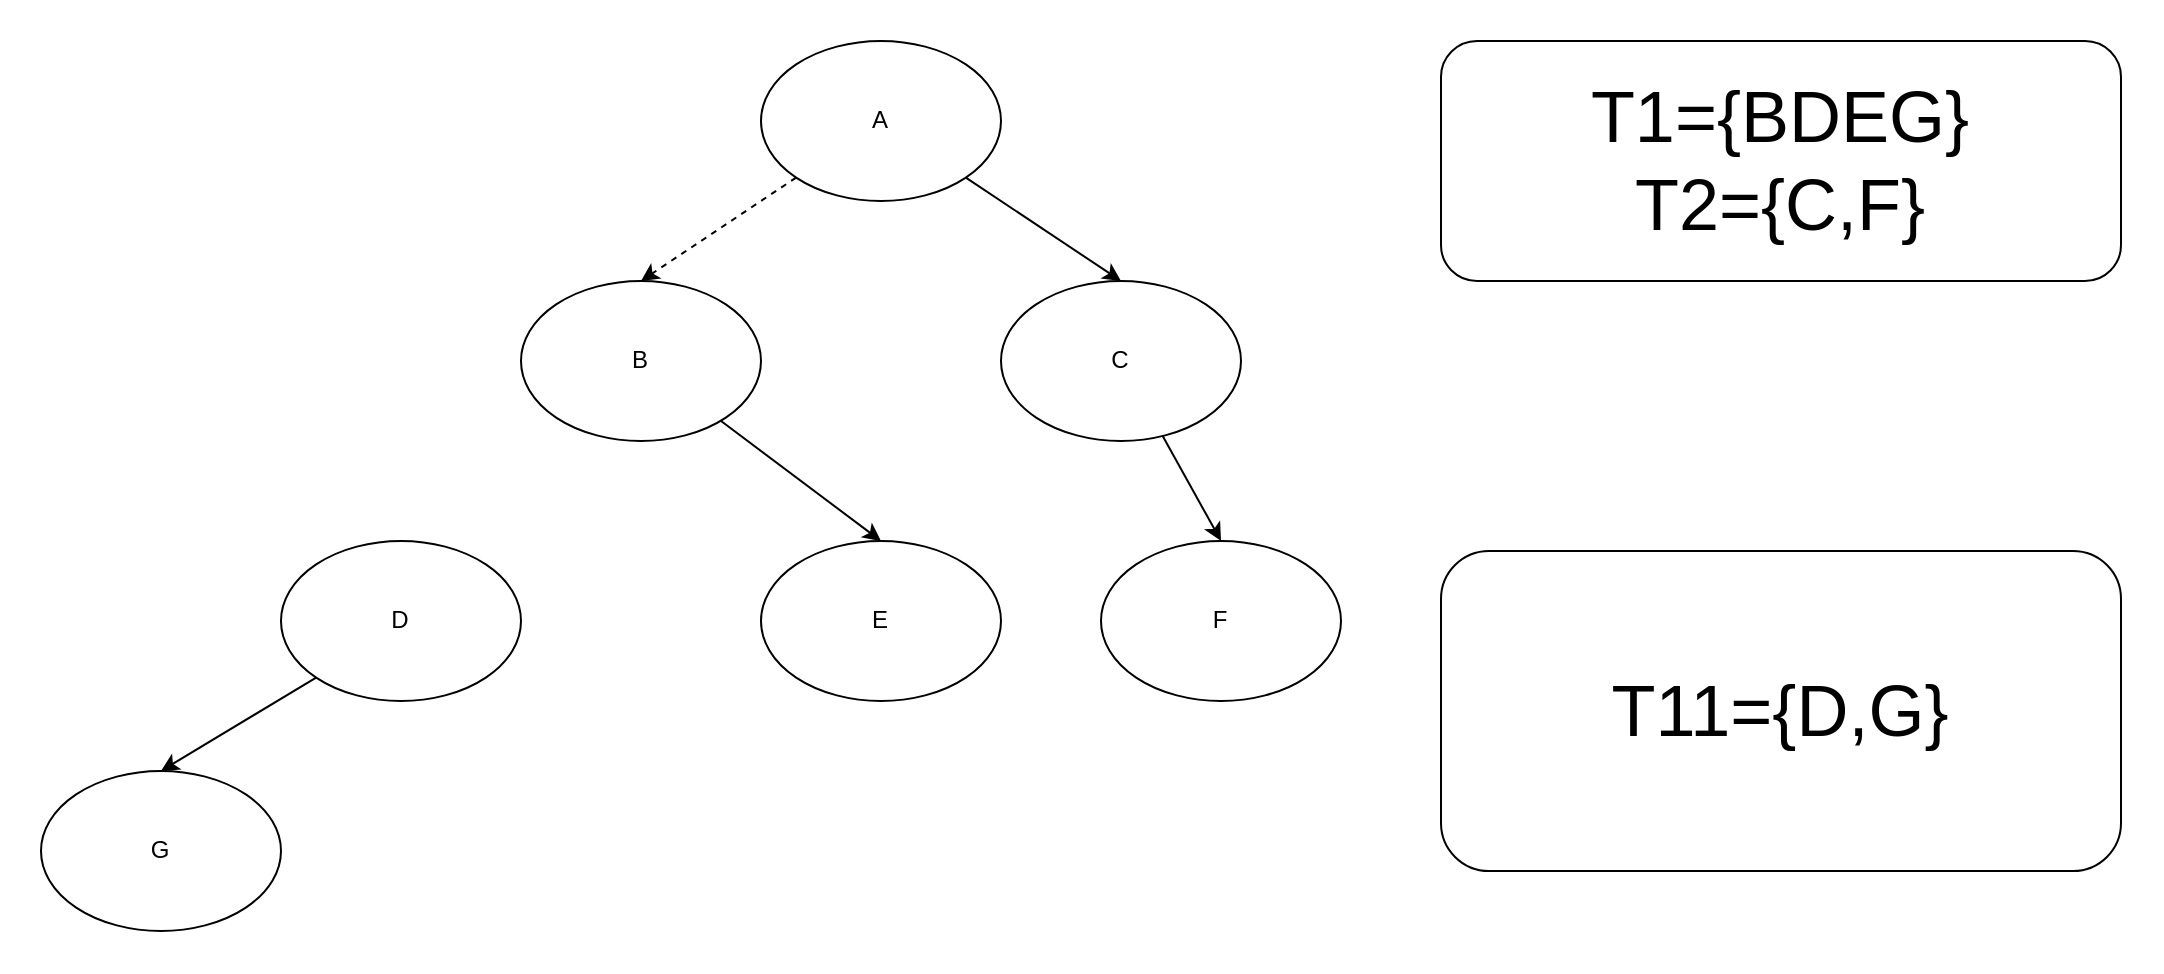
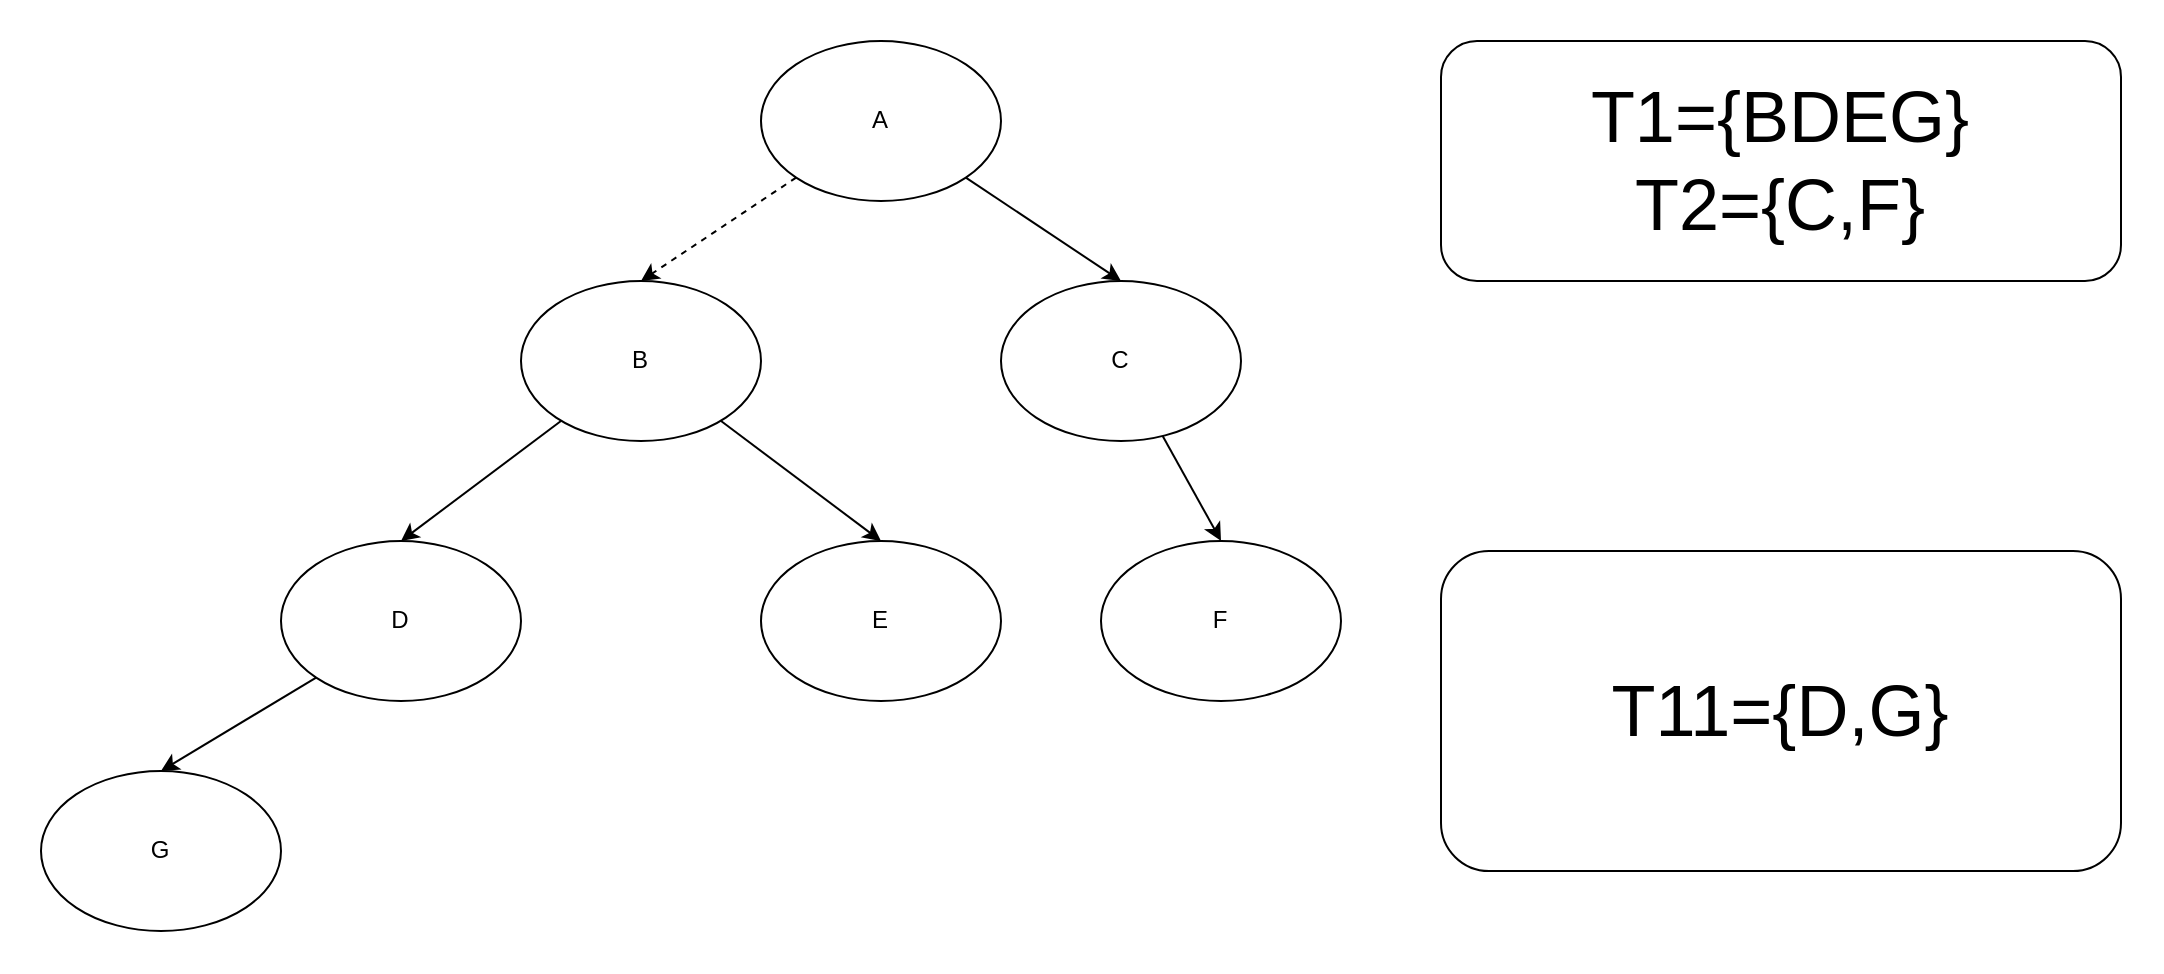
edge "B" -> "D": added
